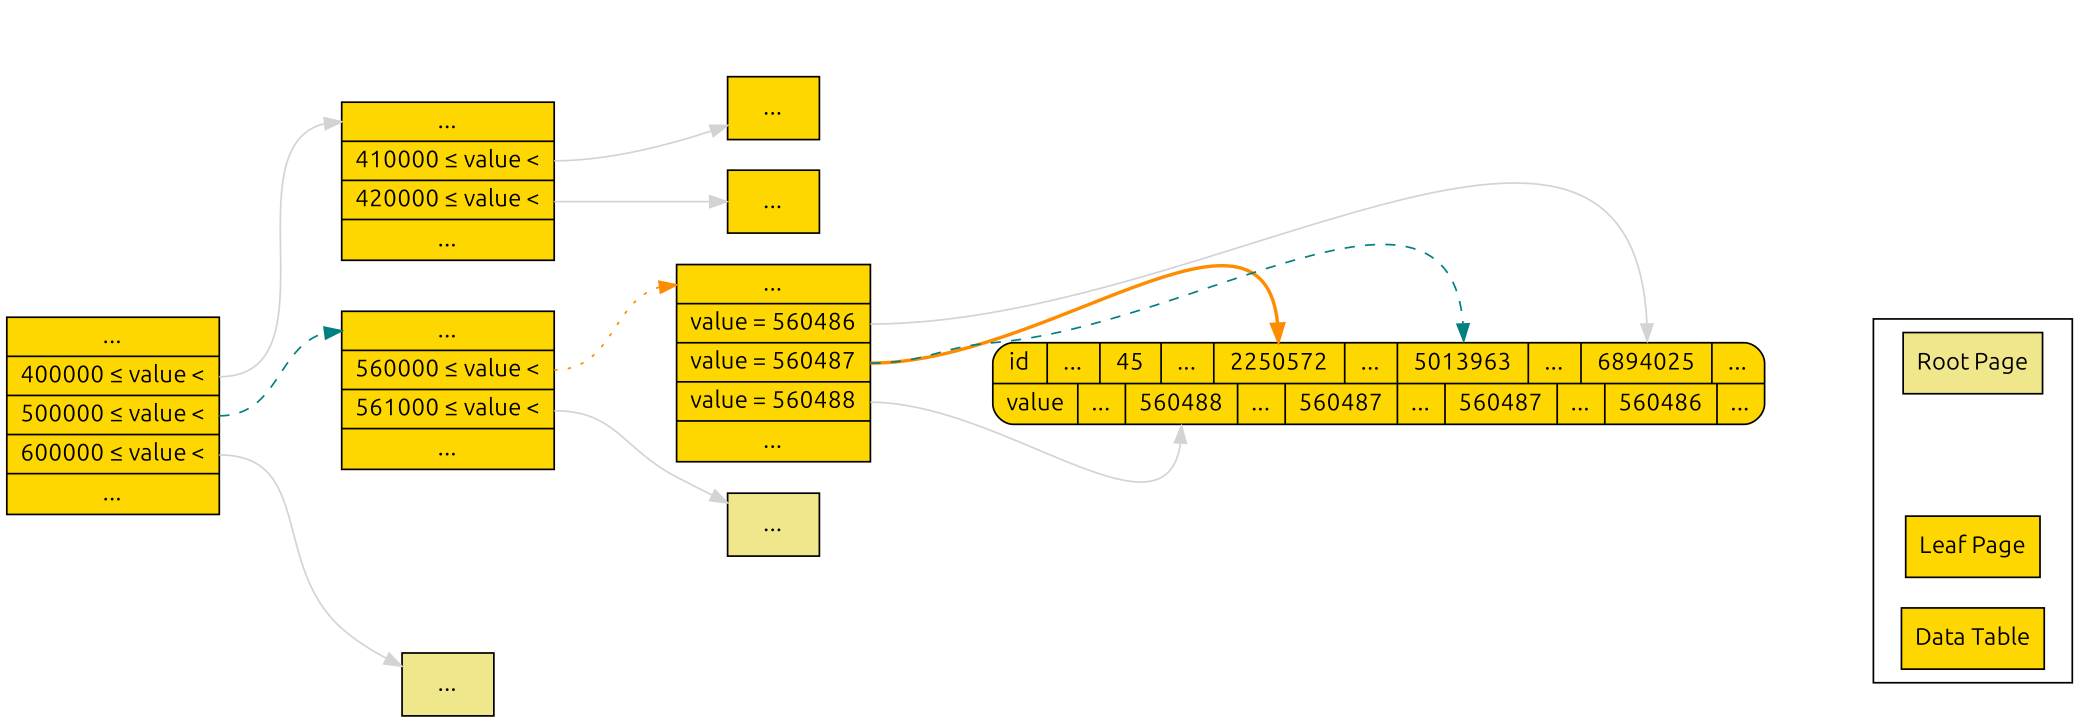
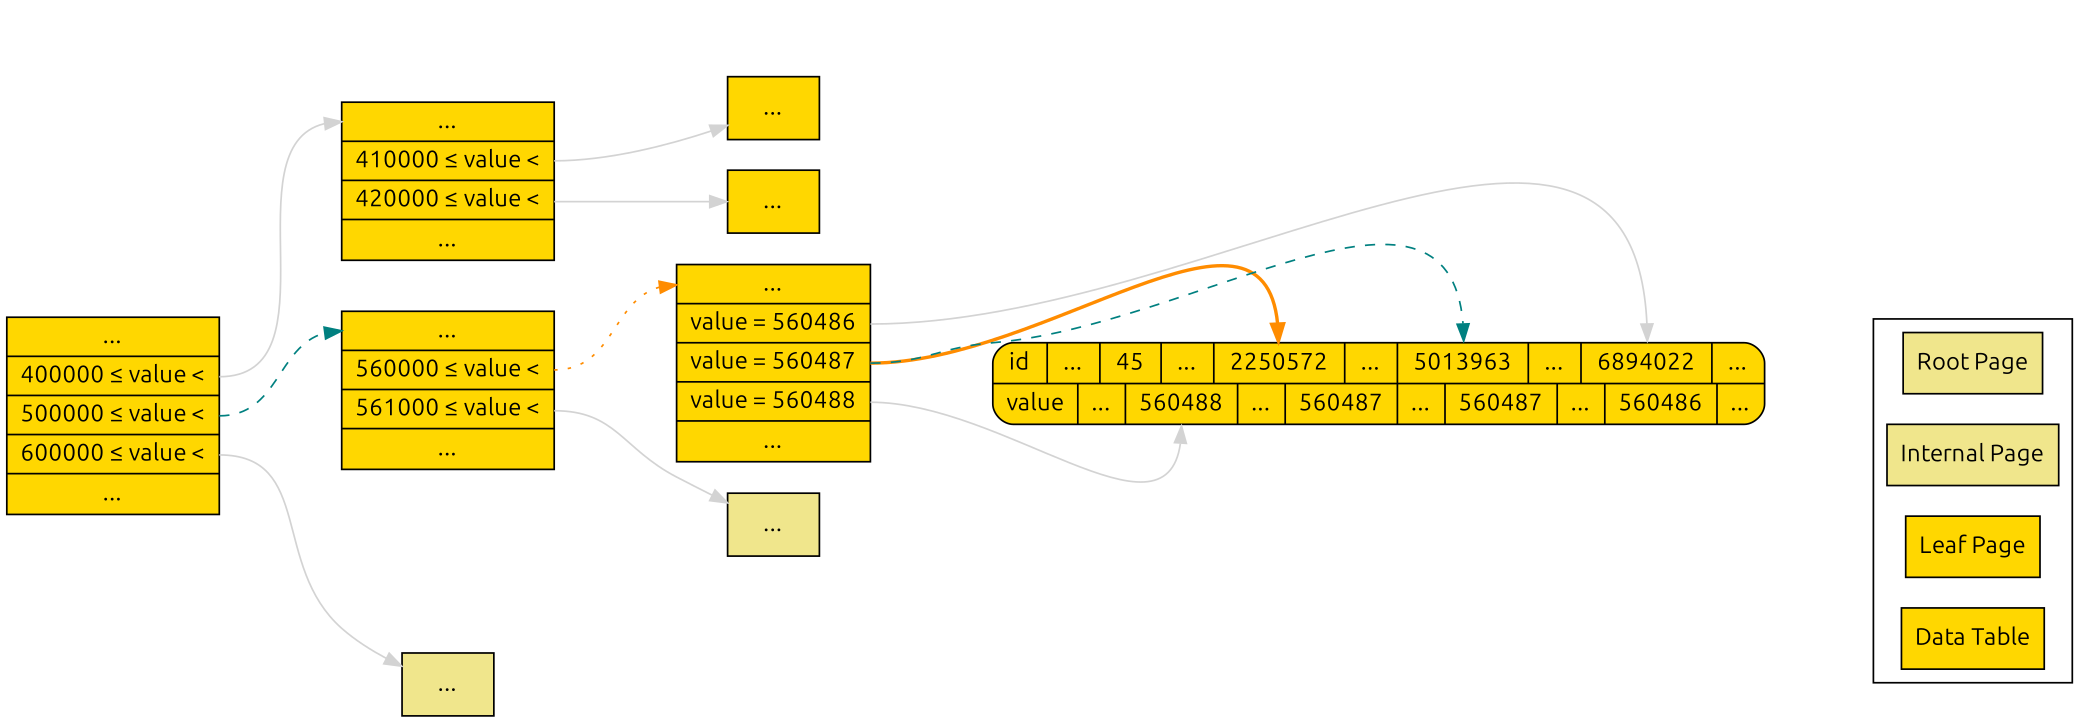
node "id": text "6894025" -> "6894022"
node "Internal Page": added
